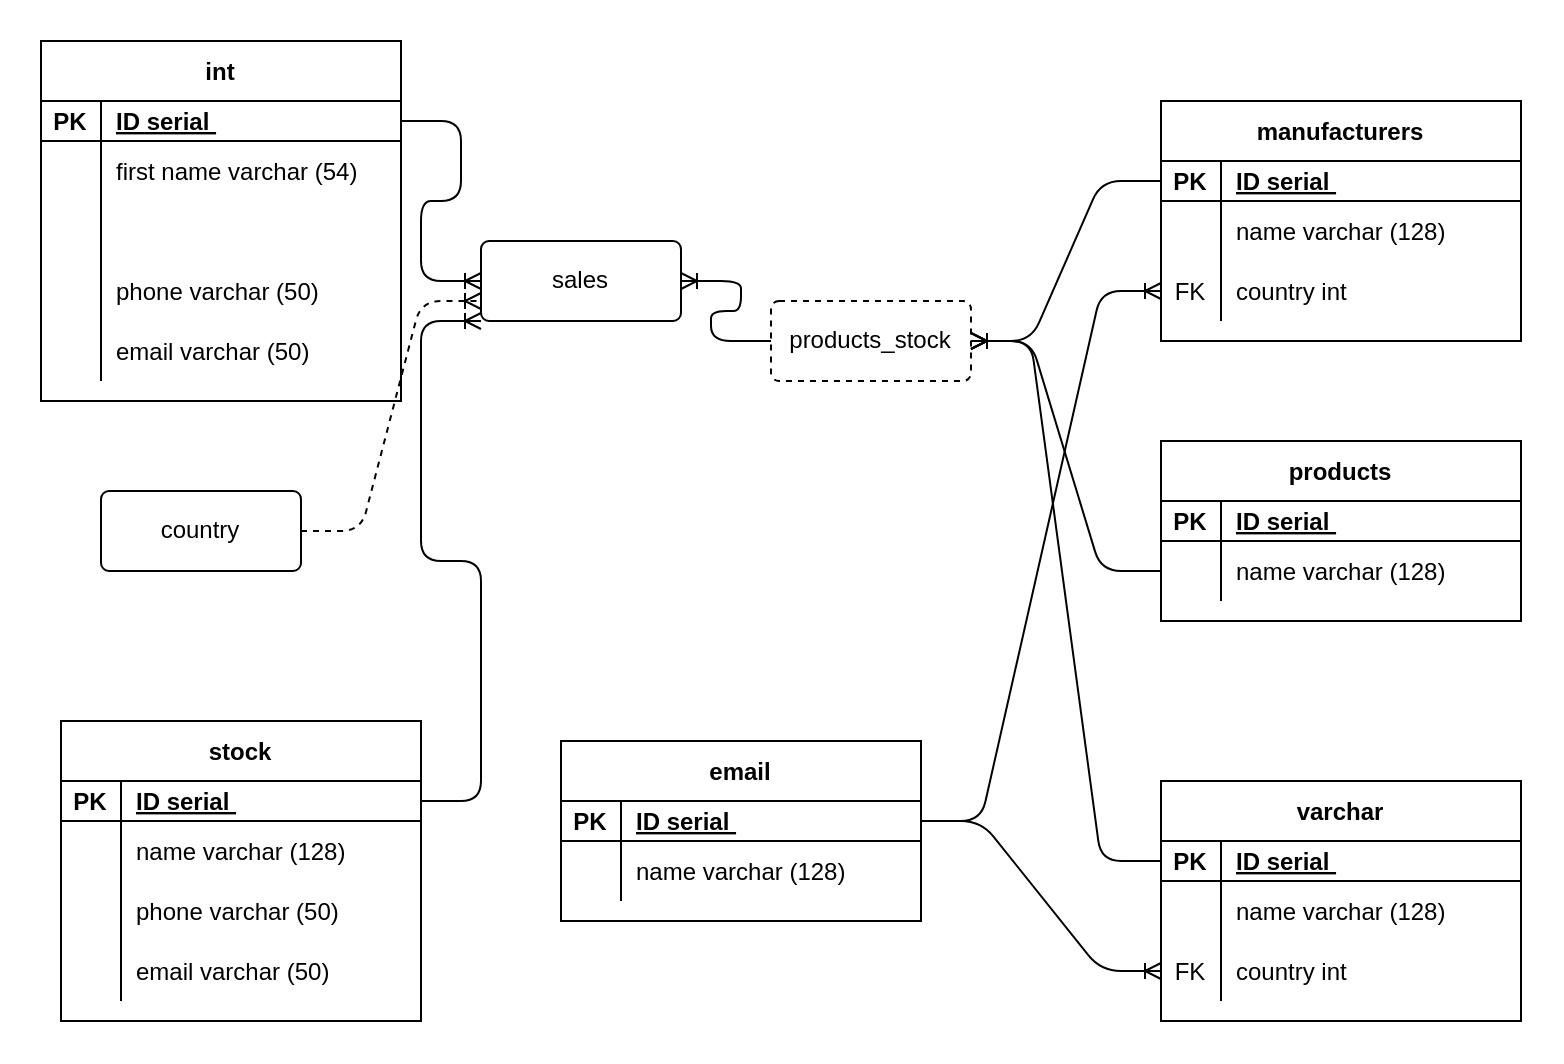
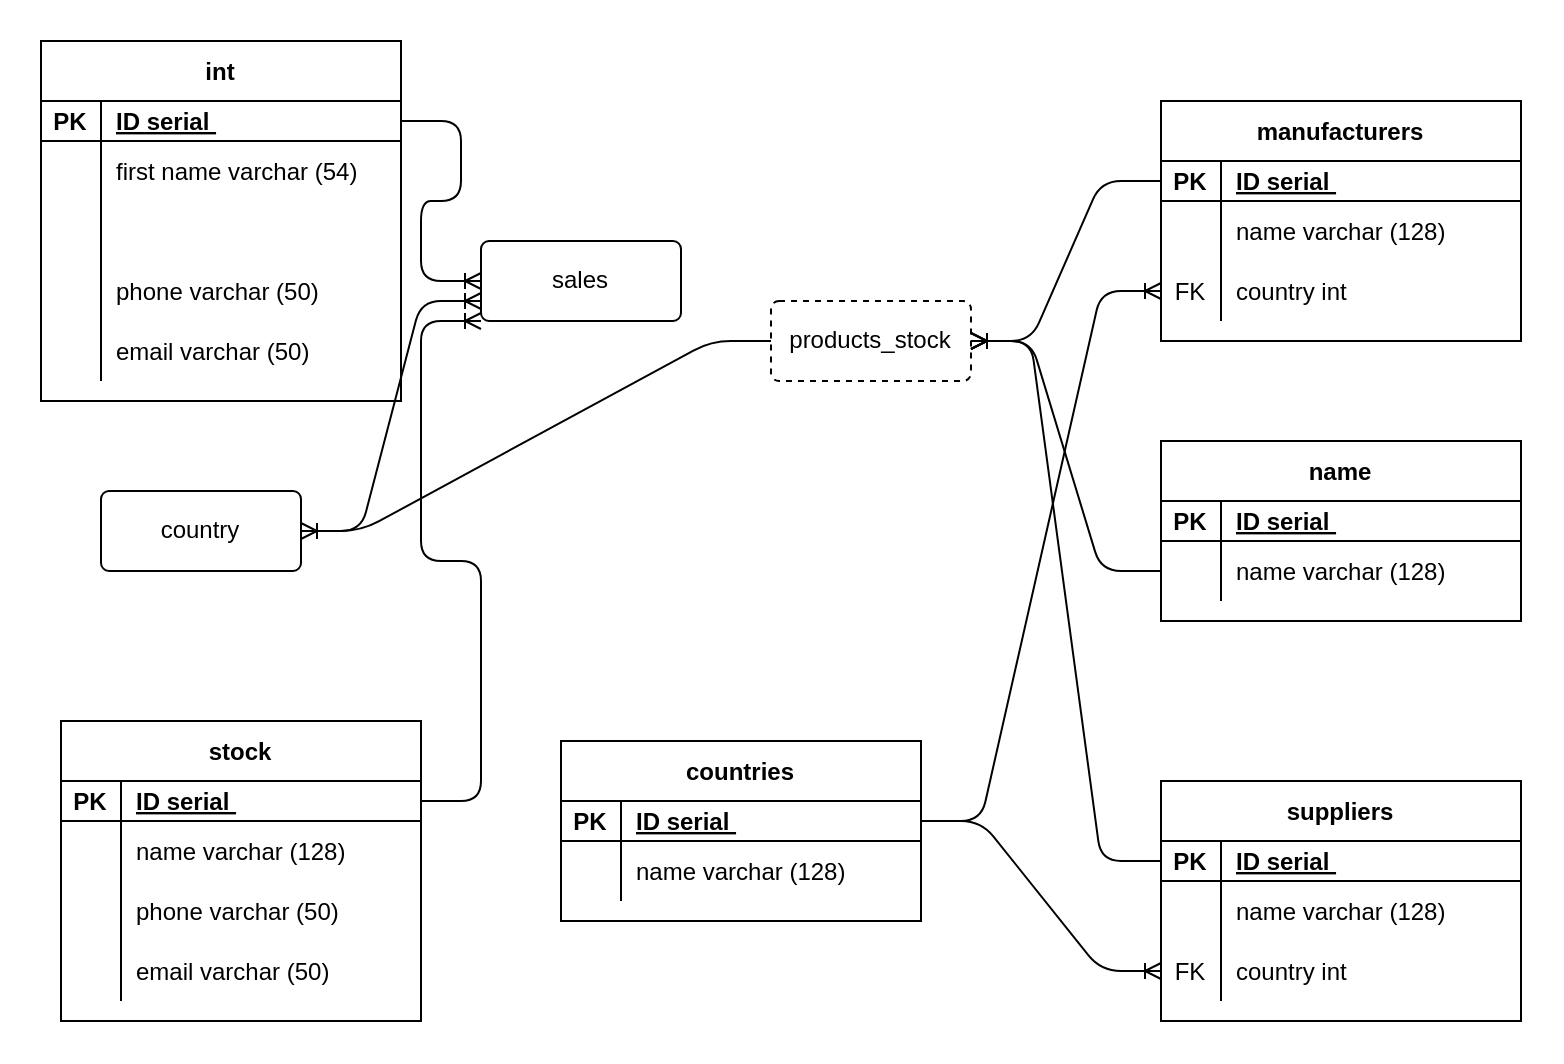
edge "products_stock" -> "sales": now "products_stock" -> "country"
edge "country" -> "sales": style dashed -> solid
node "products": label "products" -> "name"
node "email": label "email" -> "countries"
node "varchar": label "varchar" -> "suppliers"
